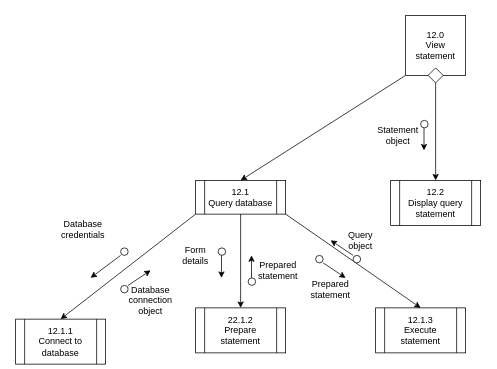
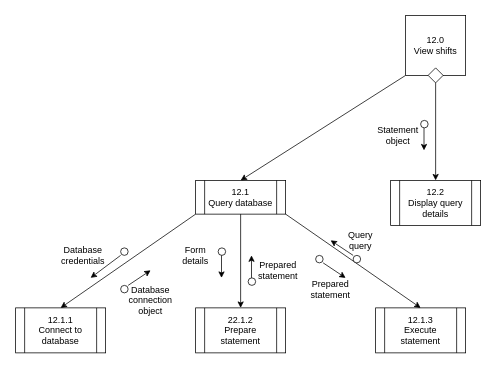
node "12.0 View statement": label "12.0 View statement" -> "12.0 View shifts"
node "12.2 Display query statement": label "12.2 Display query statement" -> "12.2 Display query details"
node "Database credentials": moved (83, 229) -> (83, 255)
node "Query object": label "Query object" -> "Query query"
node "12.1.1 Connect to database": moved (60, 342) -> (60, 330)
